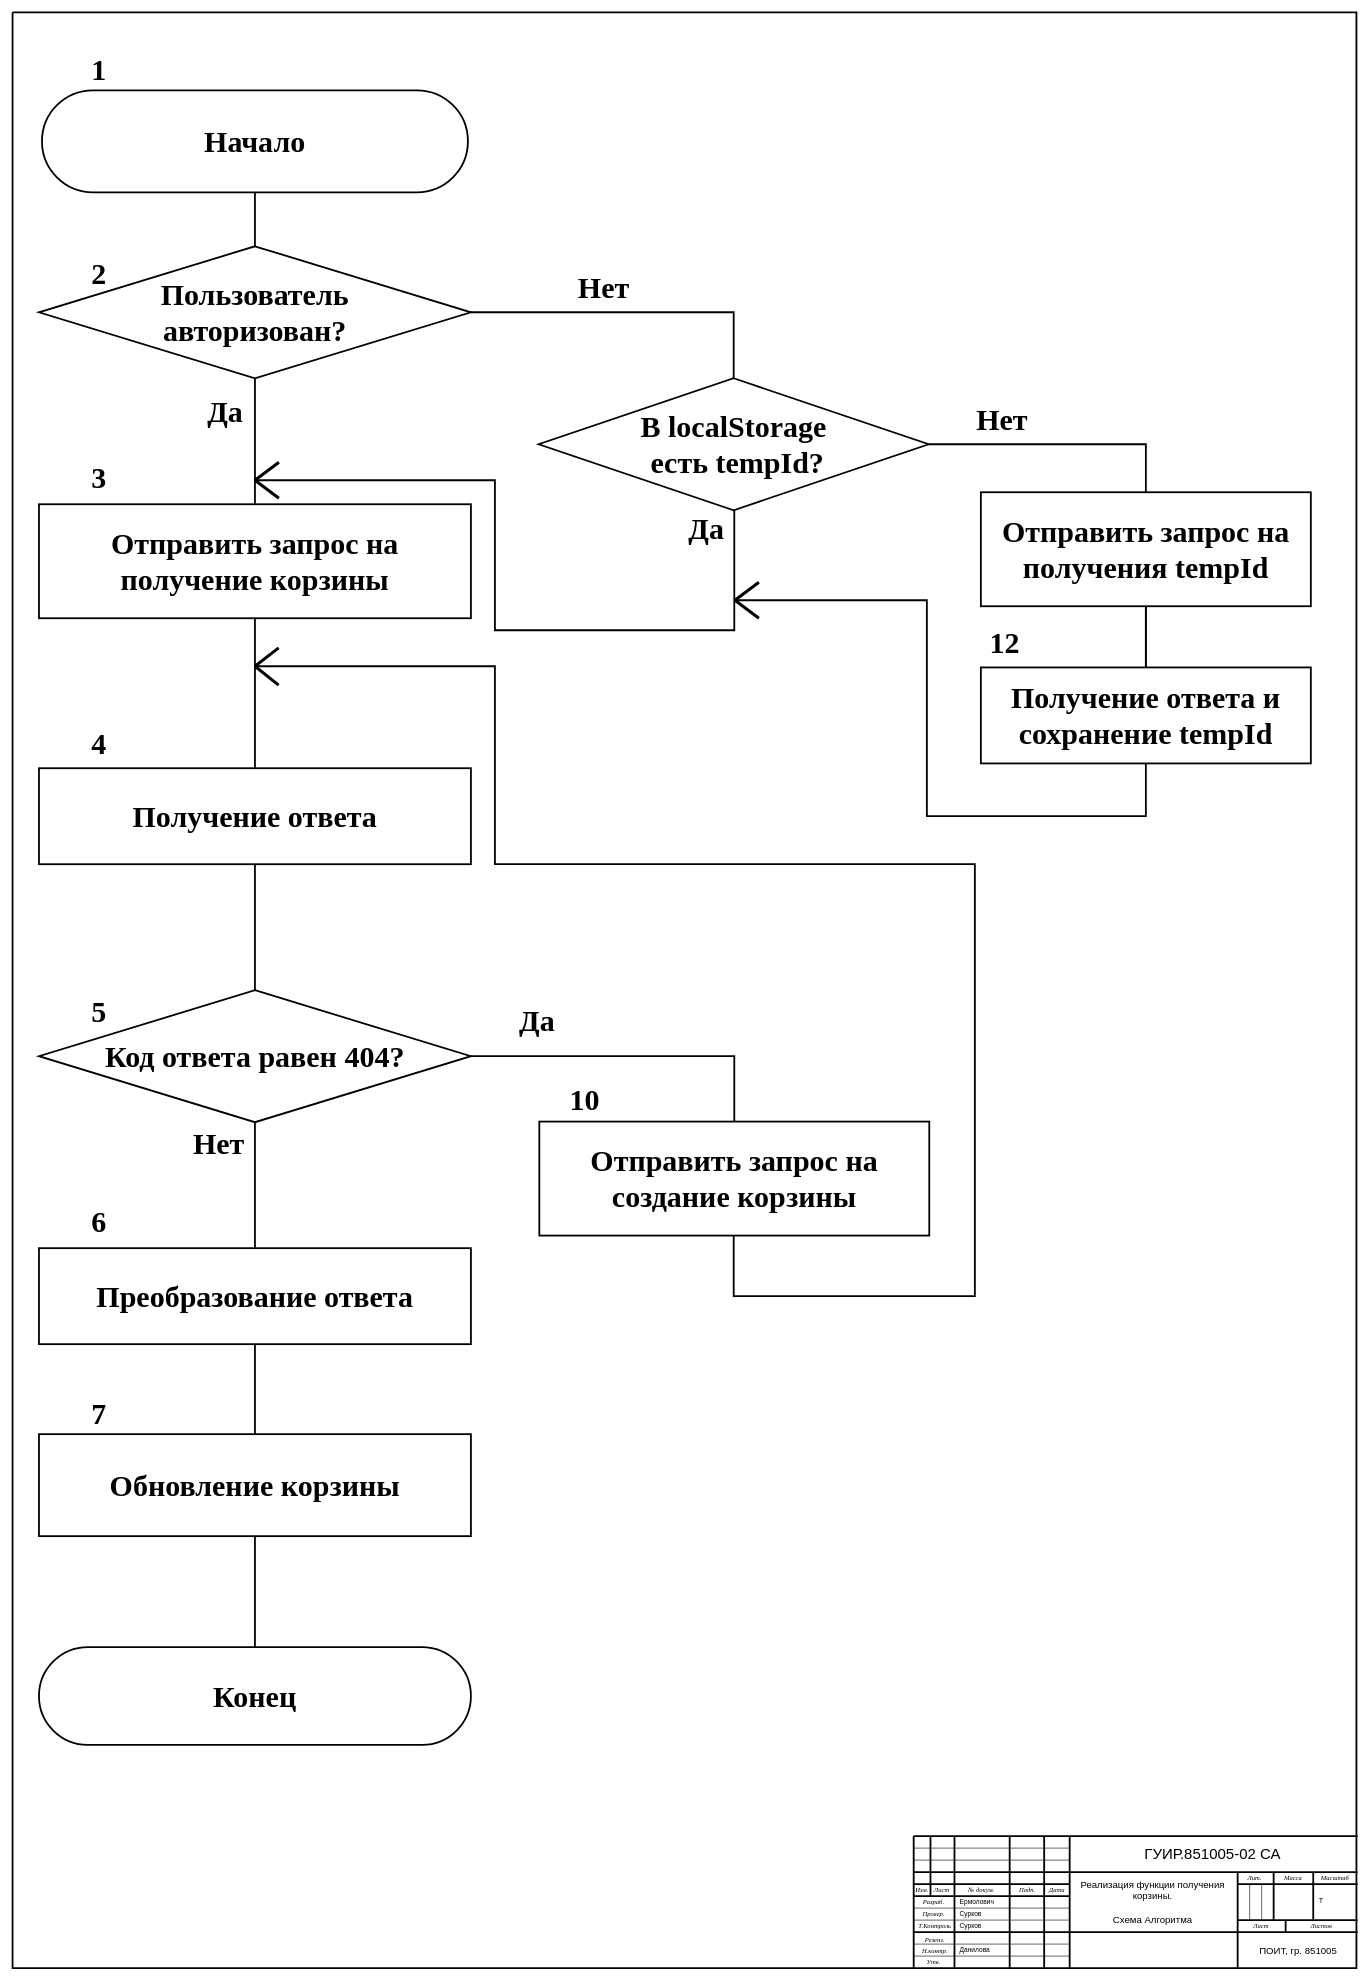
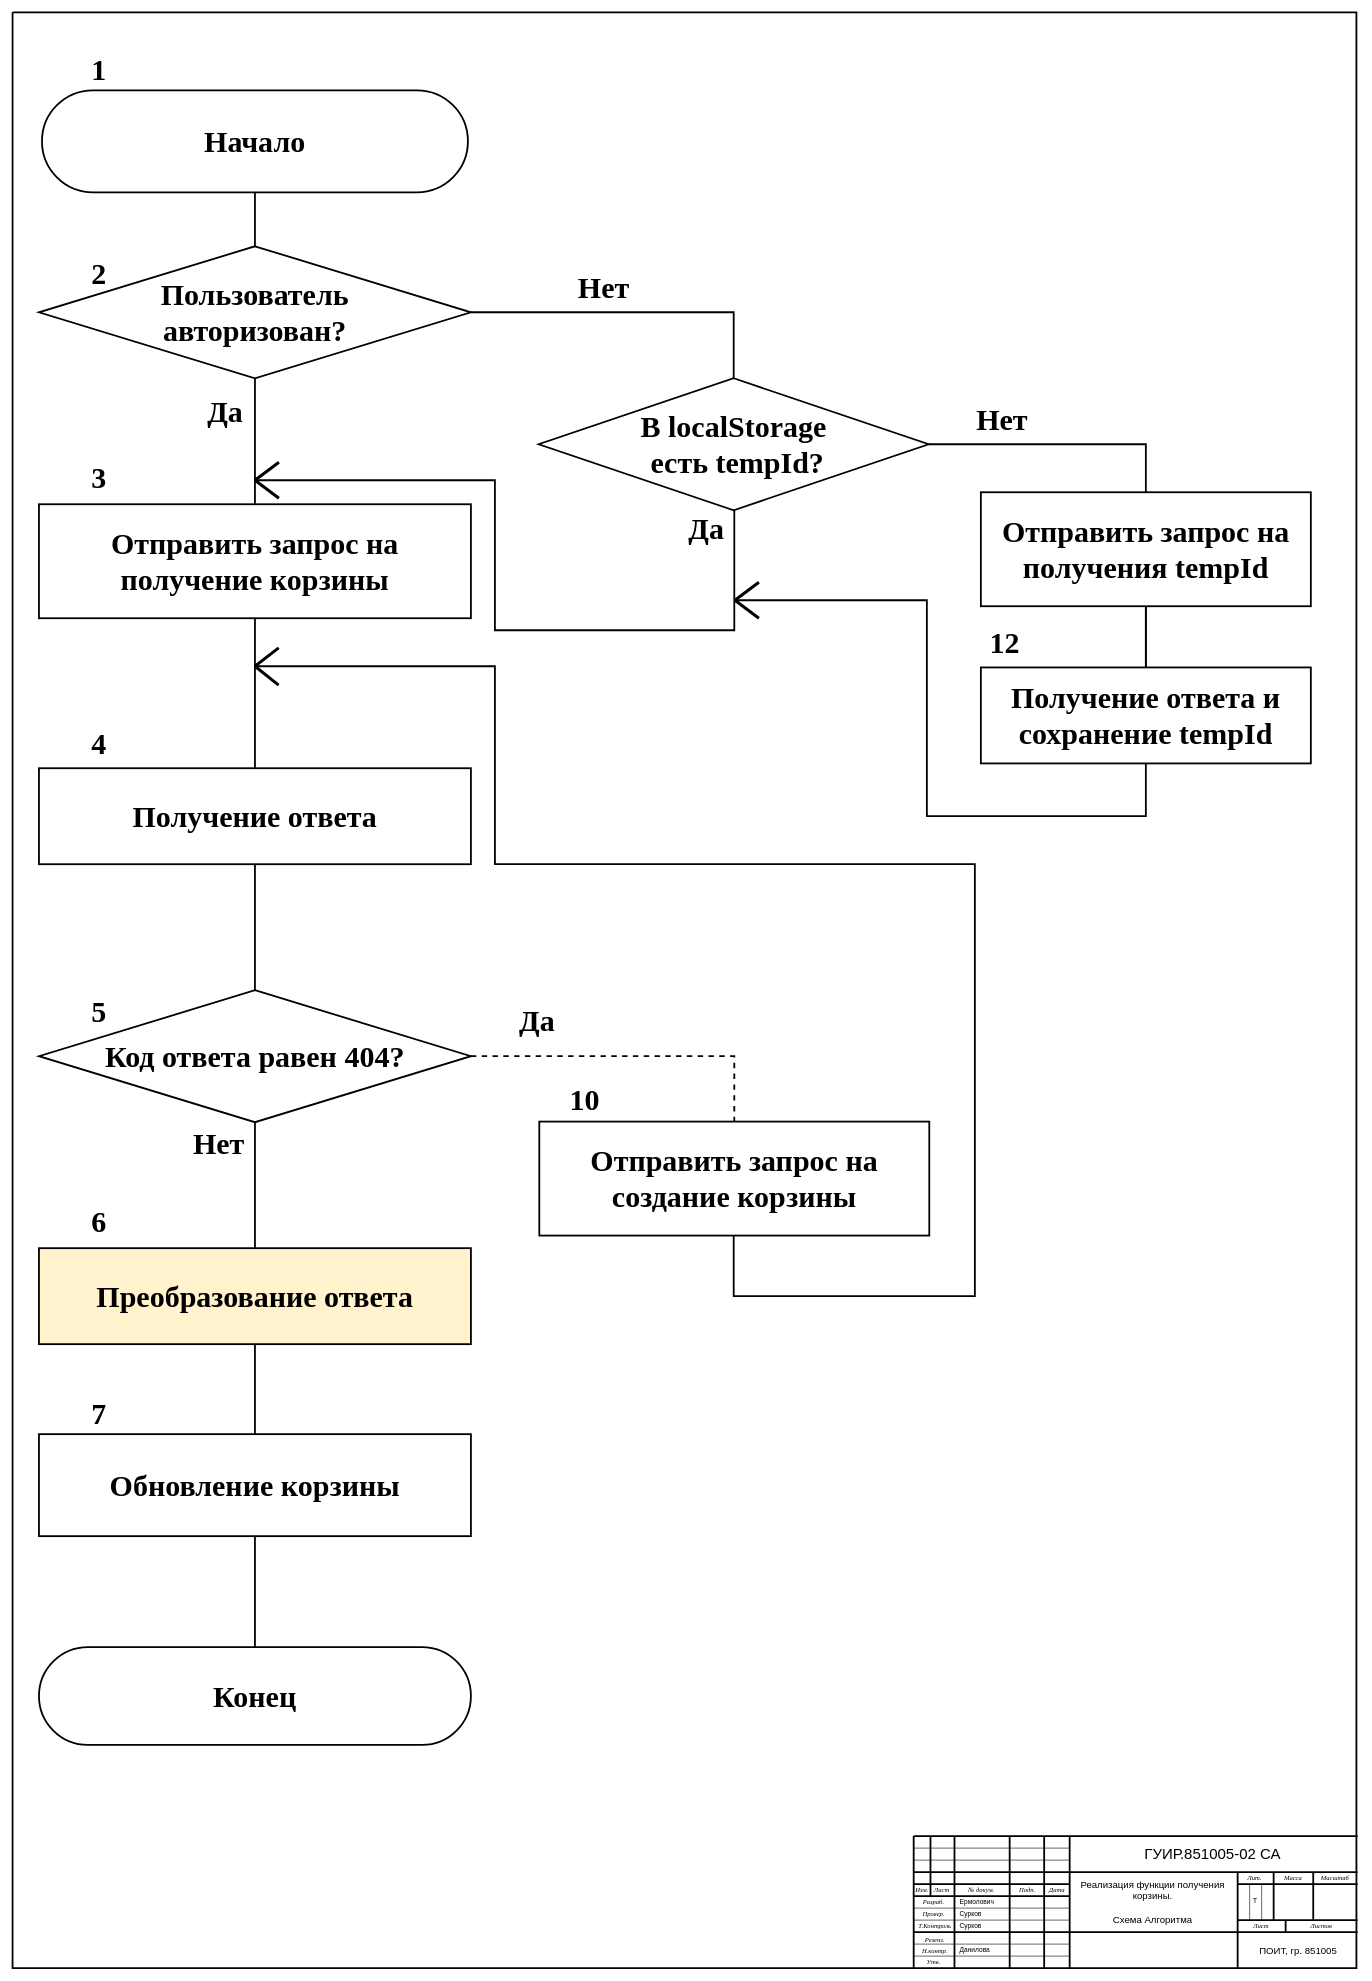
edge "Код ответа равен 404?" -- "Отправить запрос на создание корзины": style solid -> dashed
node "Преобразование ответа": fillcolor #ffffff -> #fff2cc
node "T": moved (1321, 1901) -> (1255, 1901)
